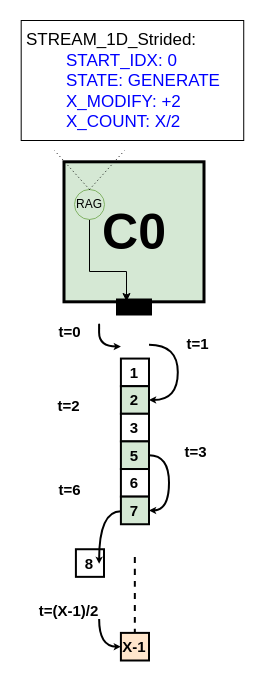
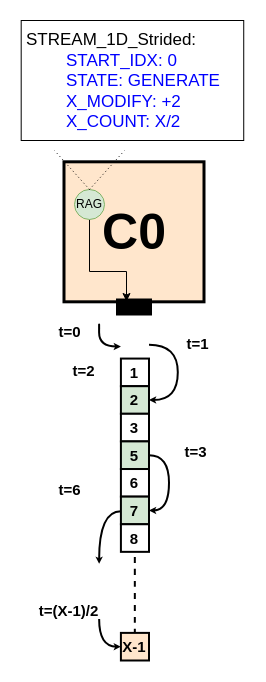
node "C0": fillcolor #d5e8d4 -> #ffe6cc
node "t=2": moved (69, 405) -> (84, 370)
node "8": moved (90, 563) -> (135, 538)
